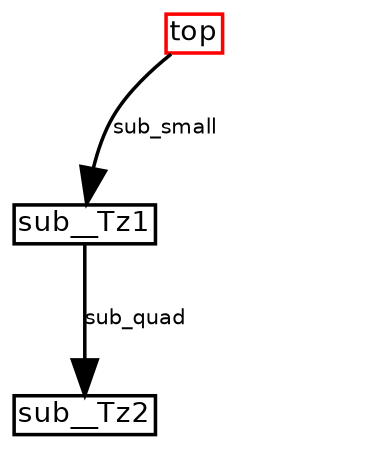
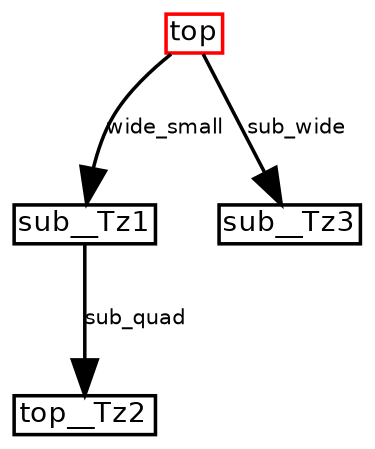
edge "top" -> "sub__Tz1": label "sub_small" -> "wide_small"
node "sub__Tz3": added
node "sub__Tz2": label "sub__Tz2" -> "top__Tz2"
